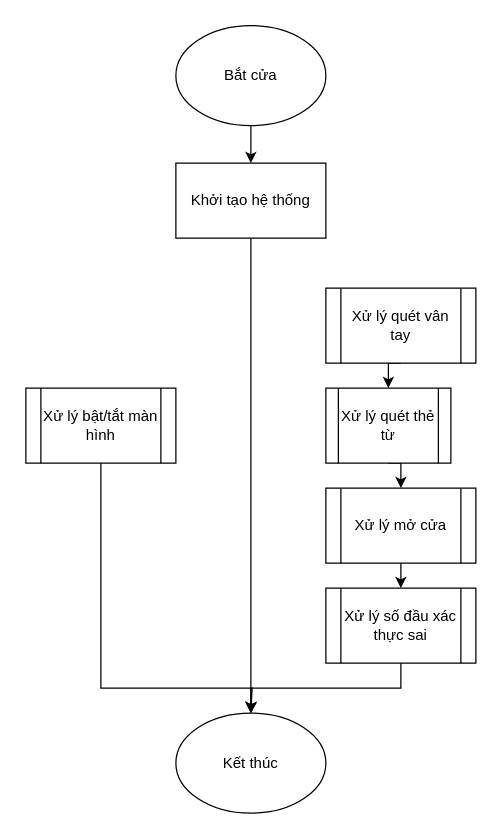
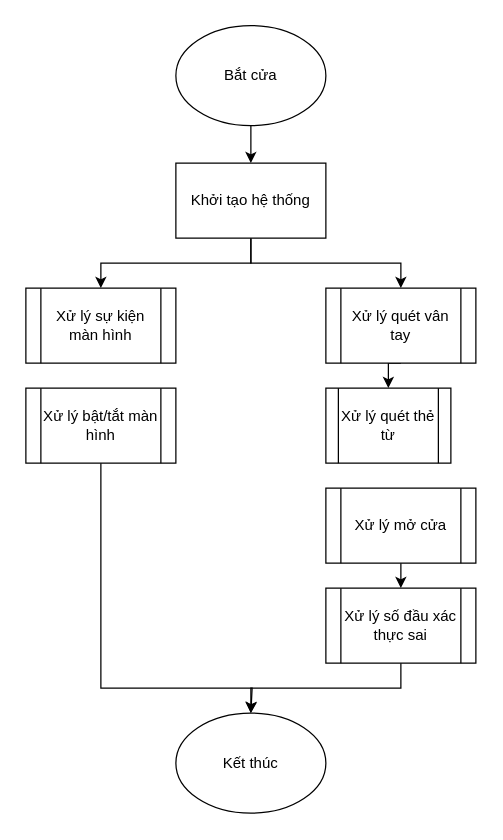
edge "Khởi tạo hệ thống" -> "Xử lý sự kiện màn hình": added
node "Xử lý sự kiện màn hình": added
edge "Xử lý quét thẻ từ" -> "Xử lý mở cửa": removed
edge "Khởi tạo hệ thống" -> "Kết thúc": now "Khởi tạo hệ thống" -> "Xử lý quét vân tay"
